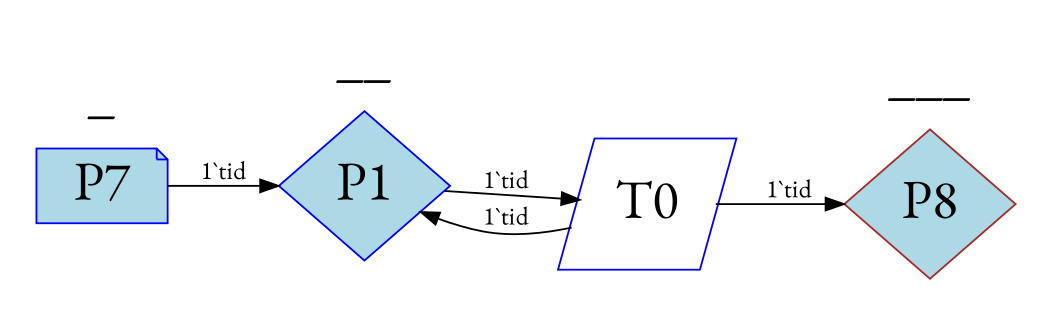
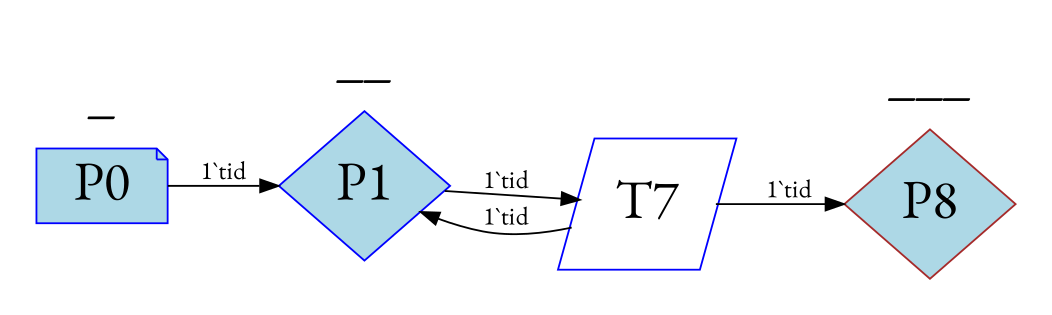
node "P7": label "P7" -> "P0"
node "T0": label "T0" -> "T7"
